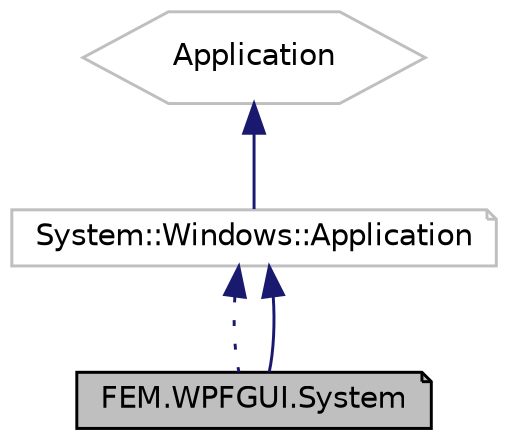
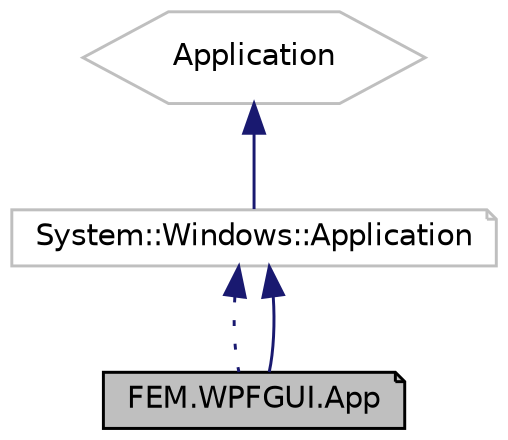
node "FEM.WPFGUI.System": label "FEM.WPFGUI.System" -> "FEM.WPFGUI.App"
